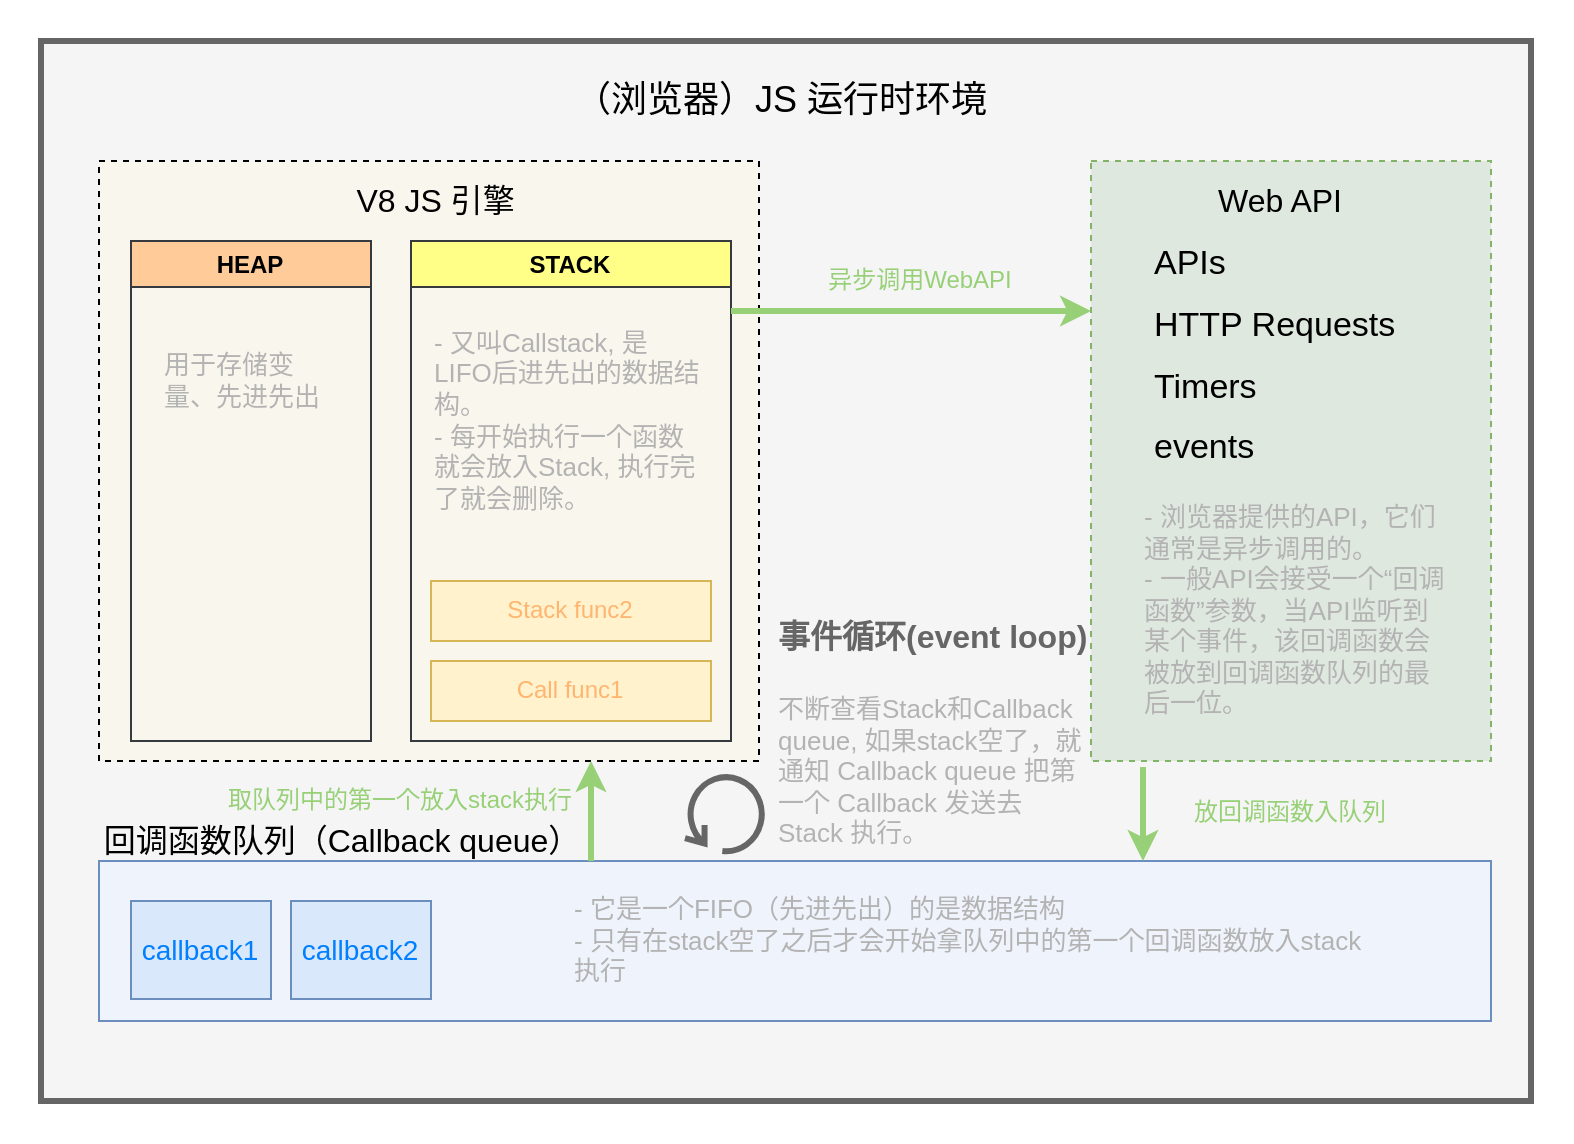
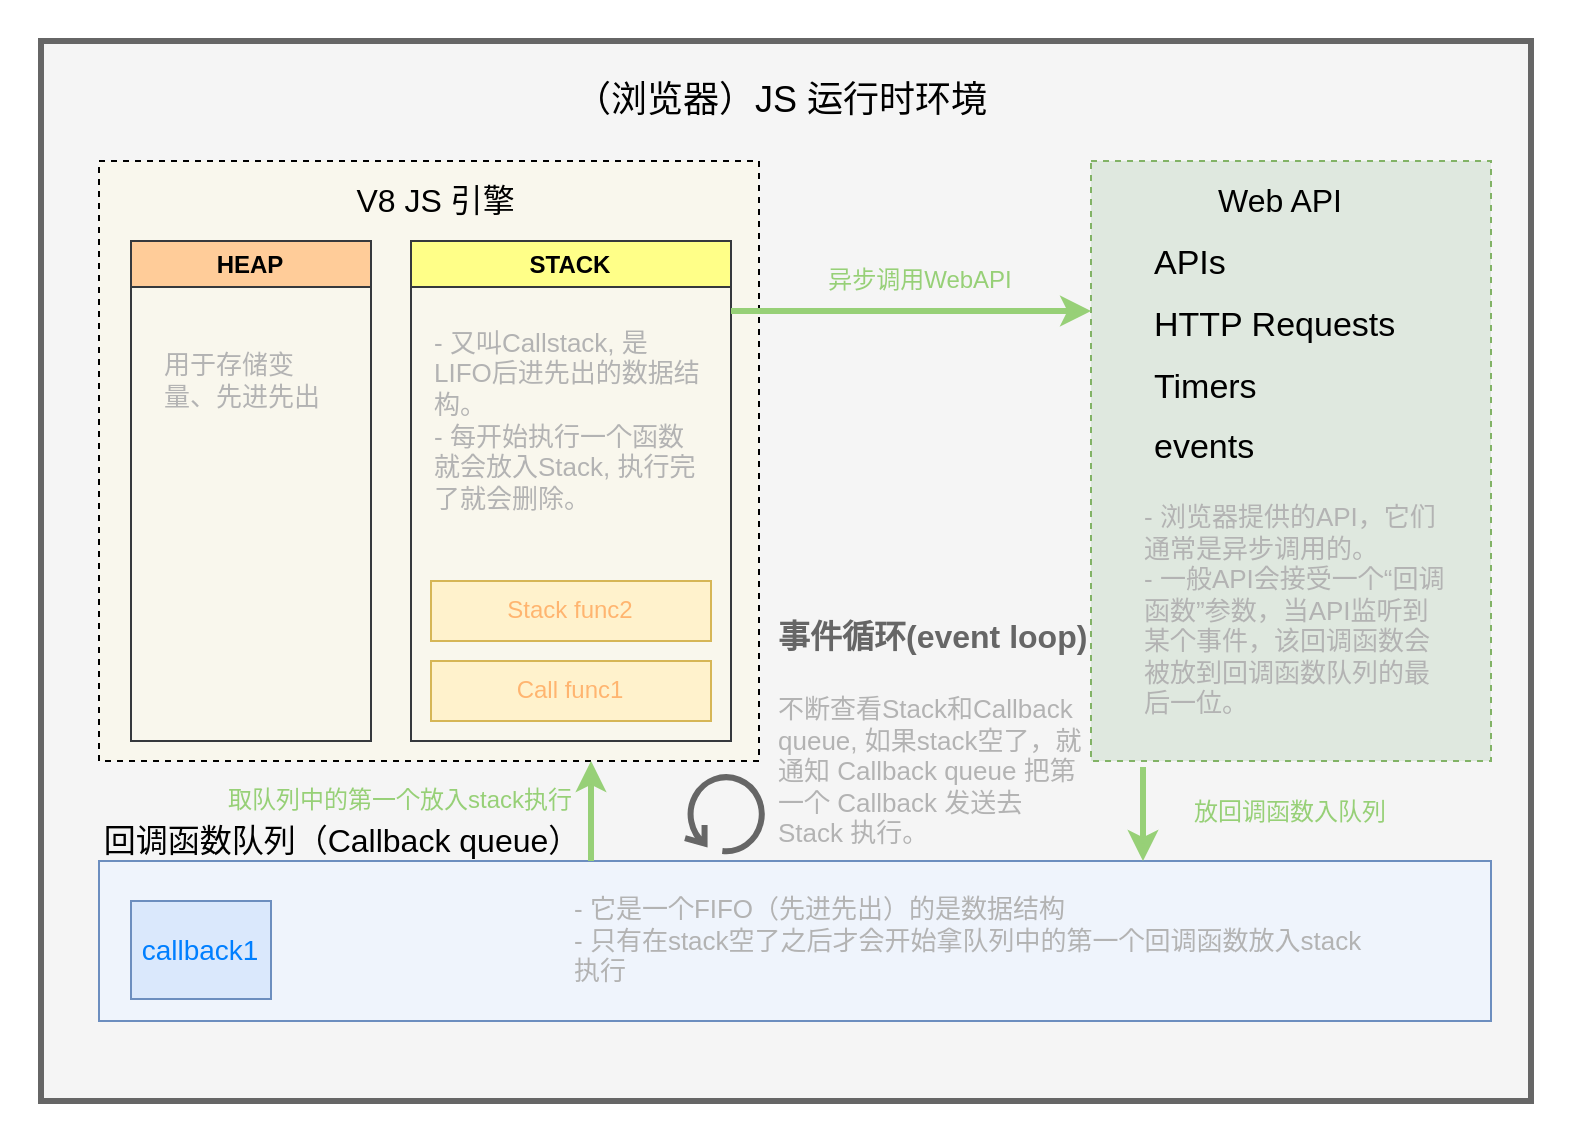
node "callback2": removed
